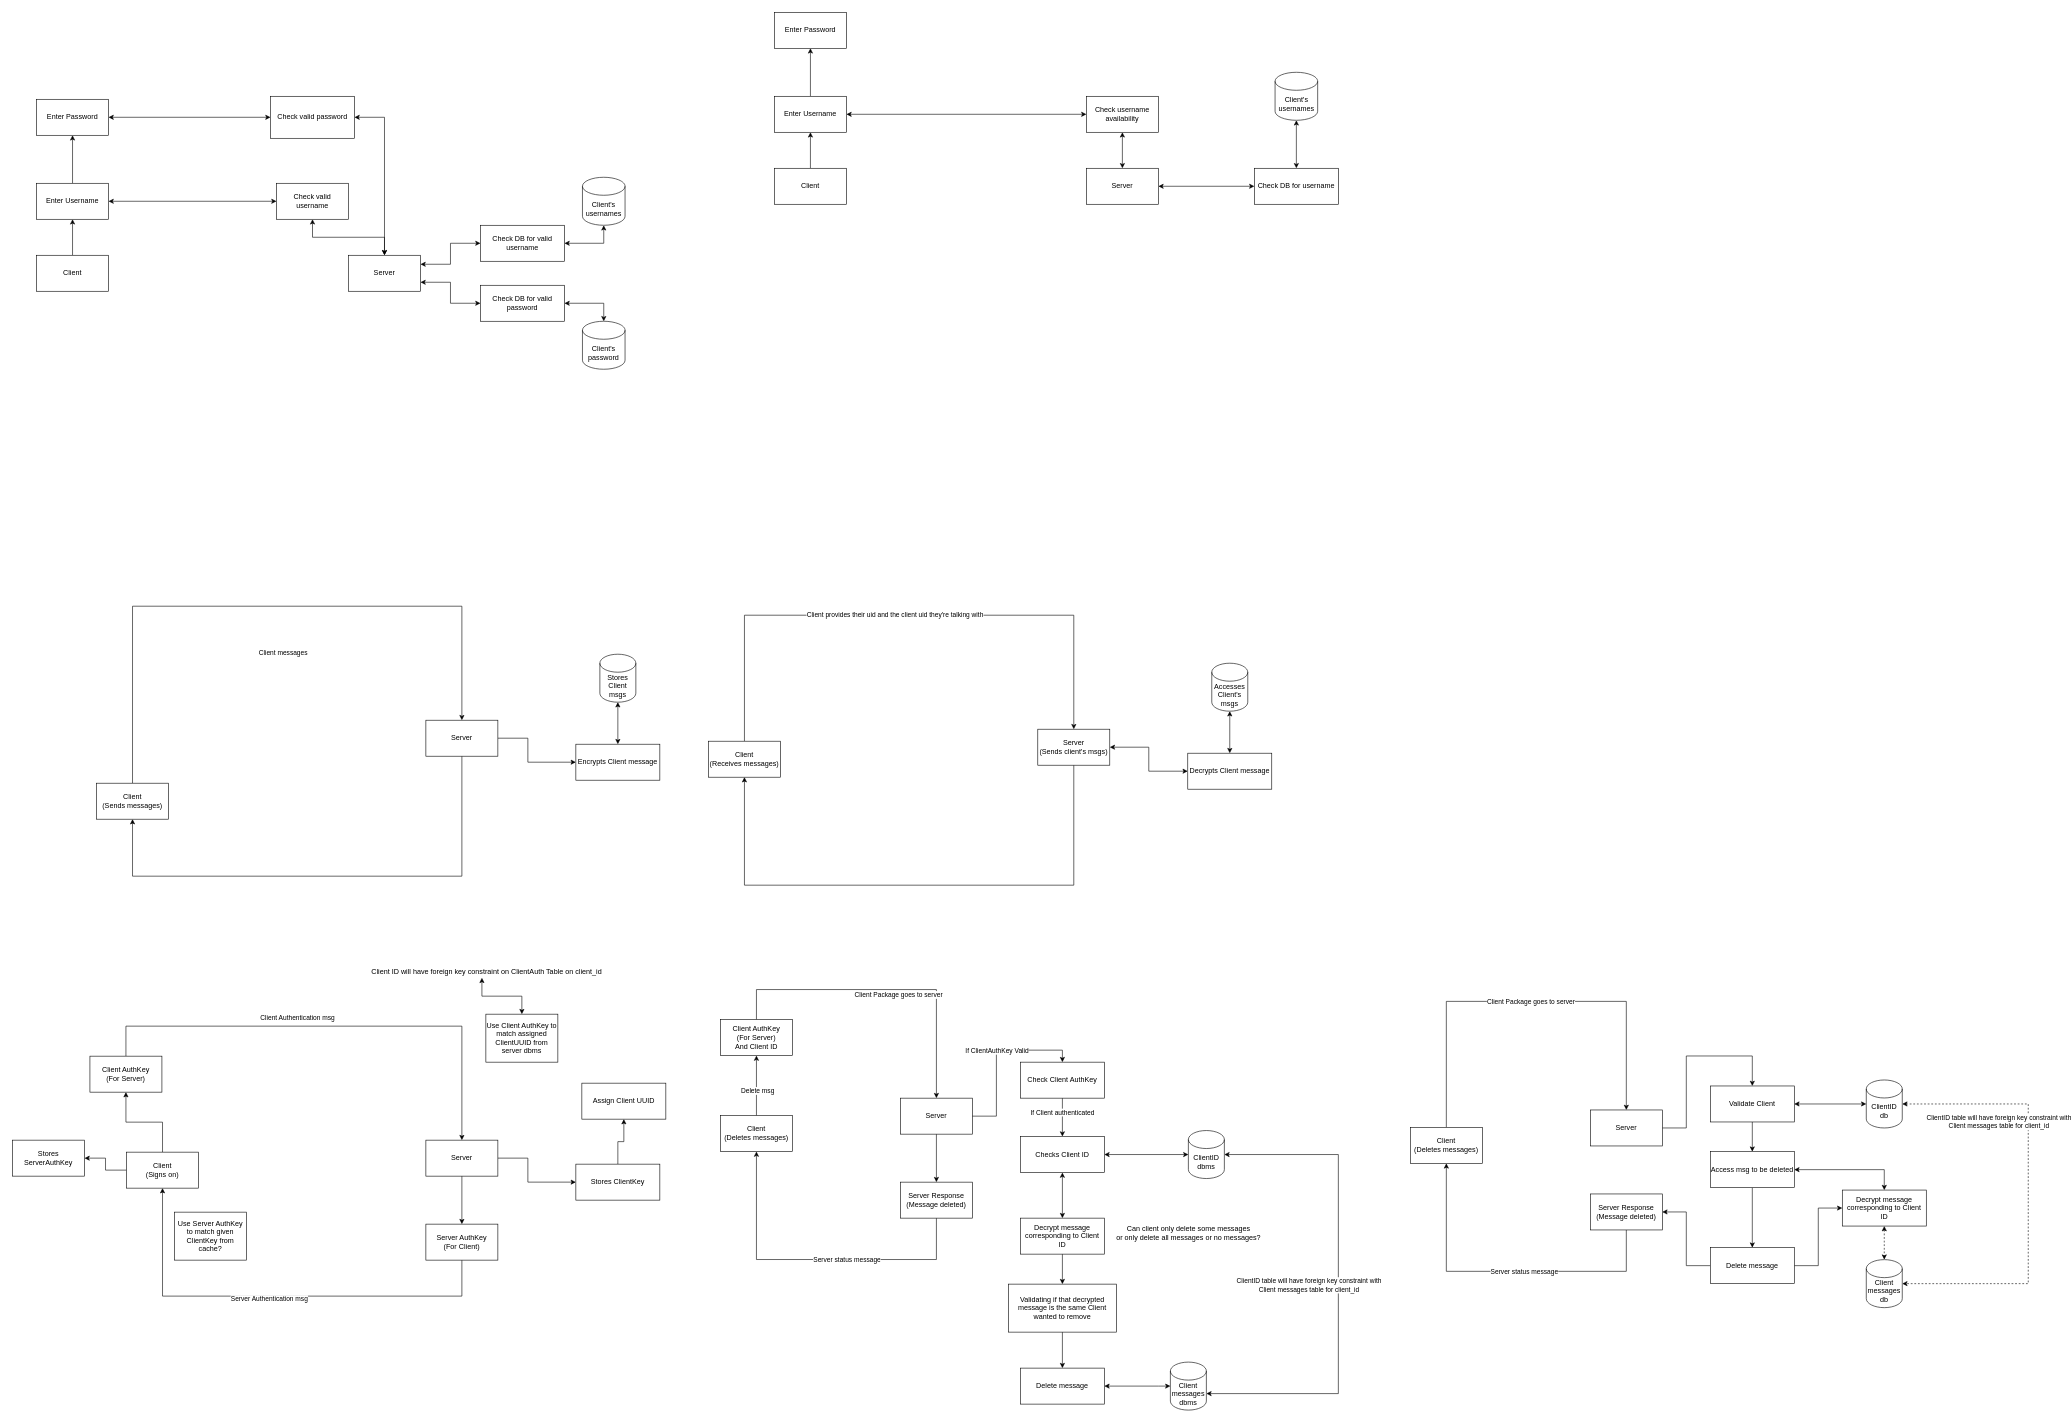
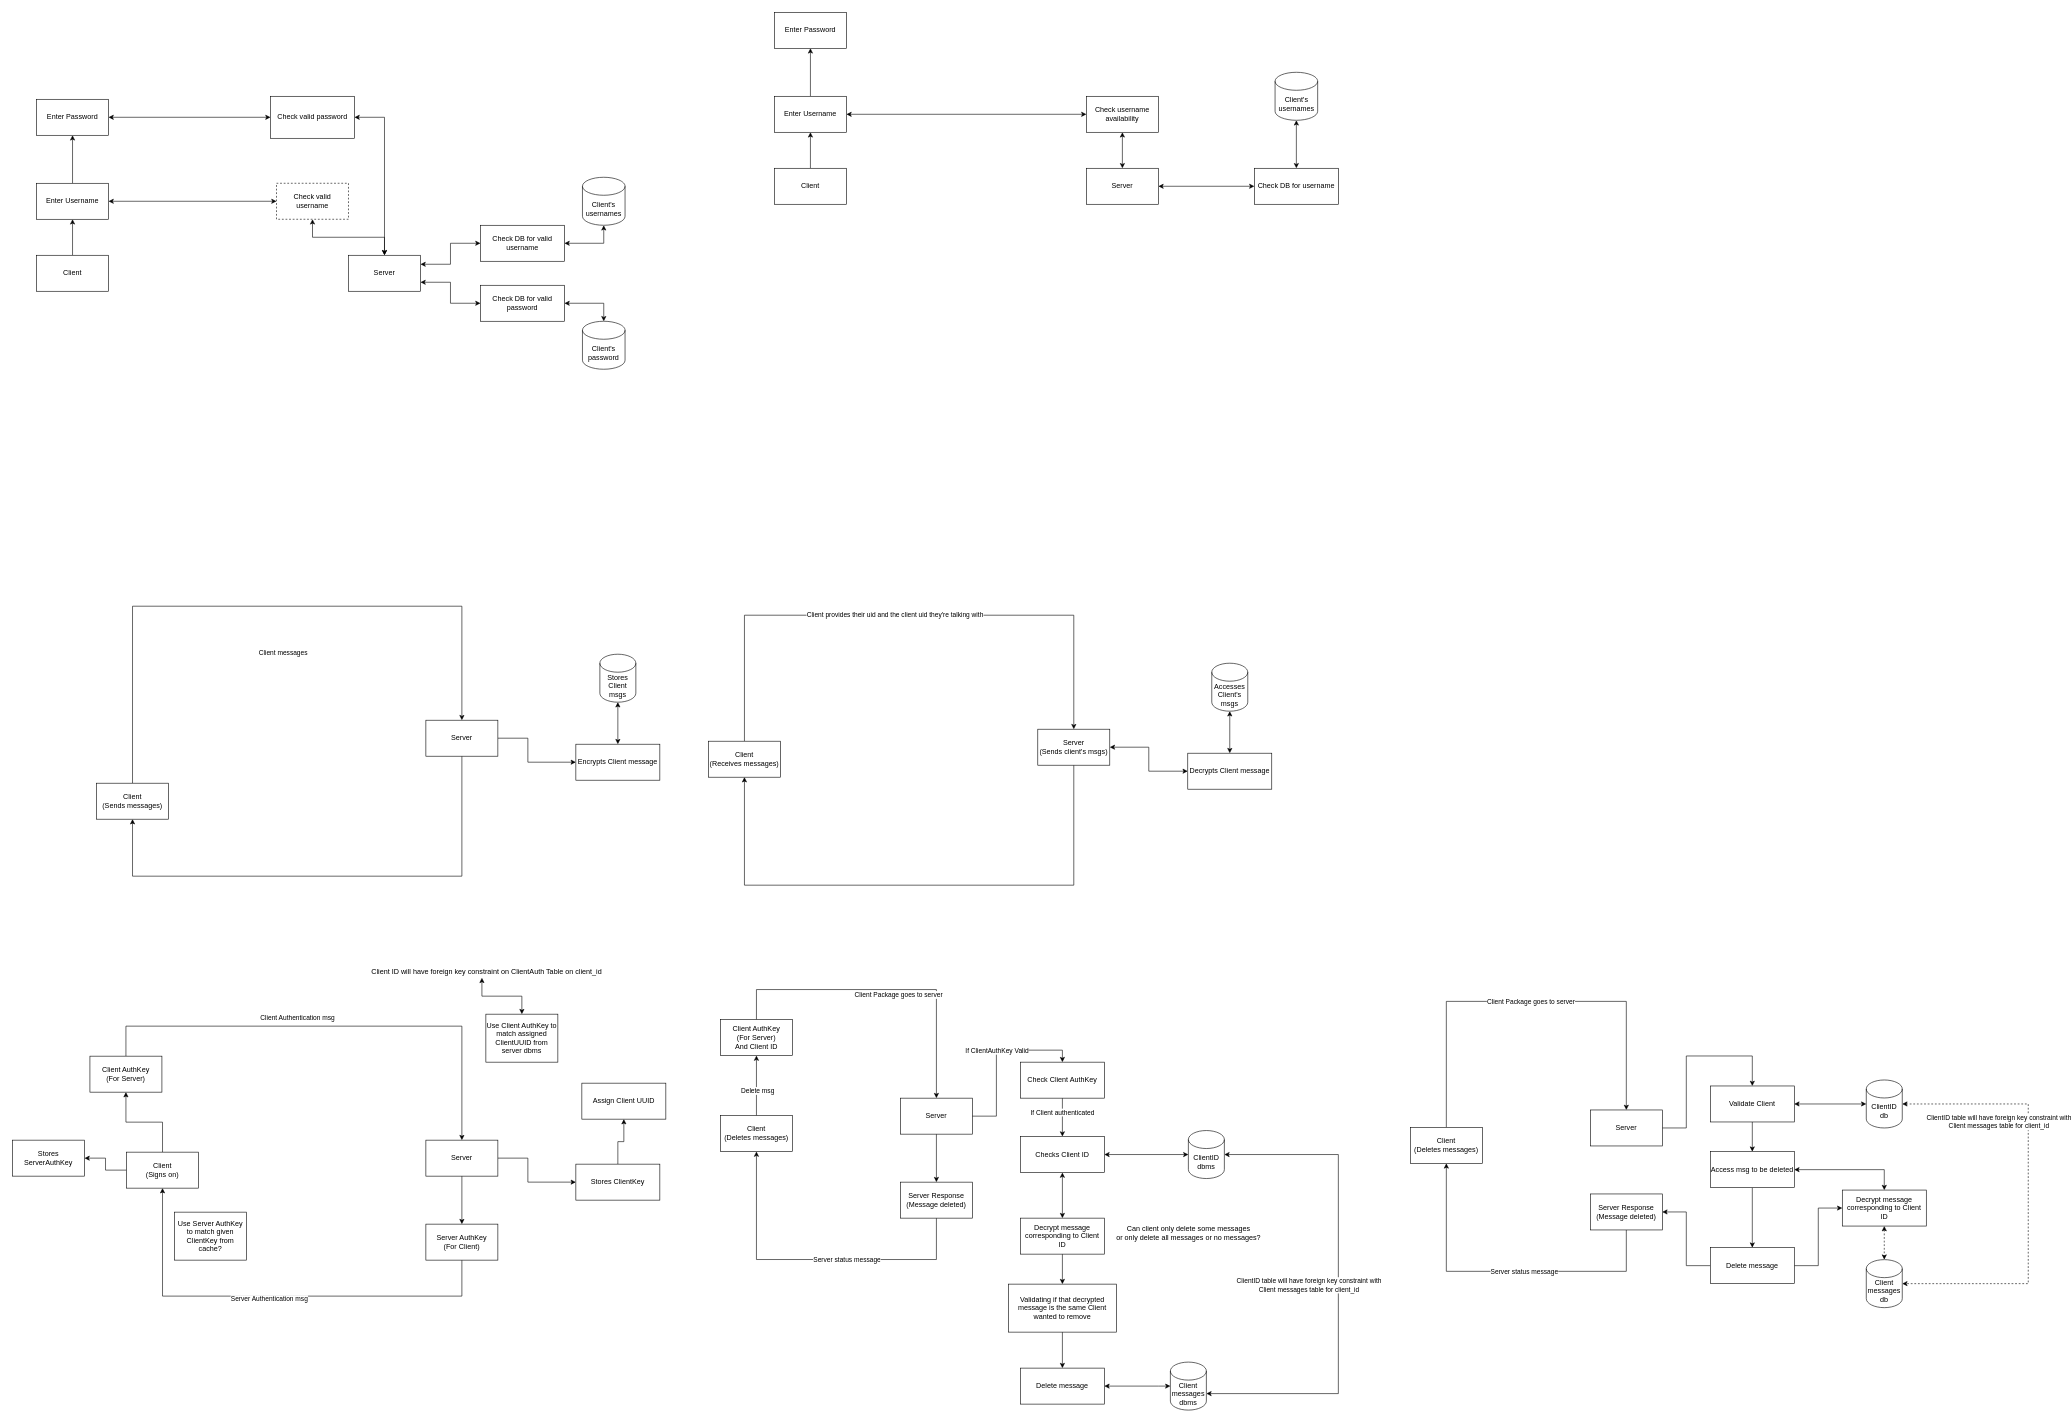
node "Check valid username": style solid -> dashed
